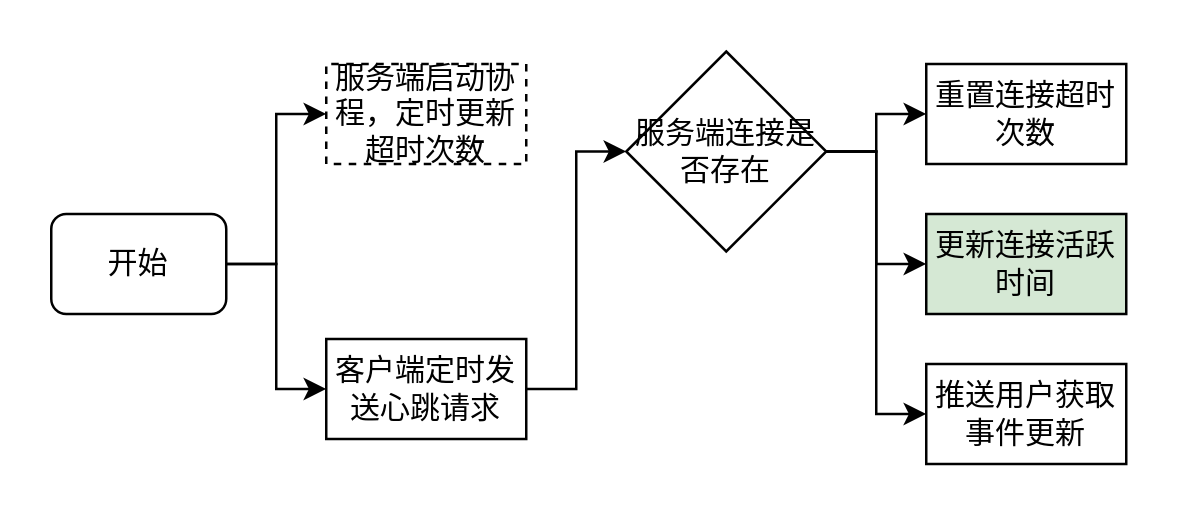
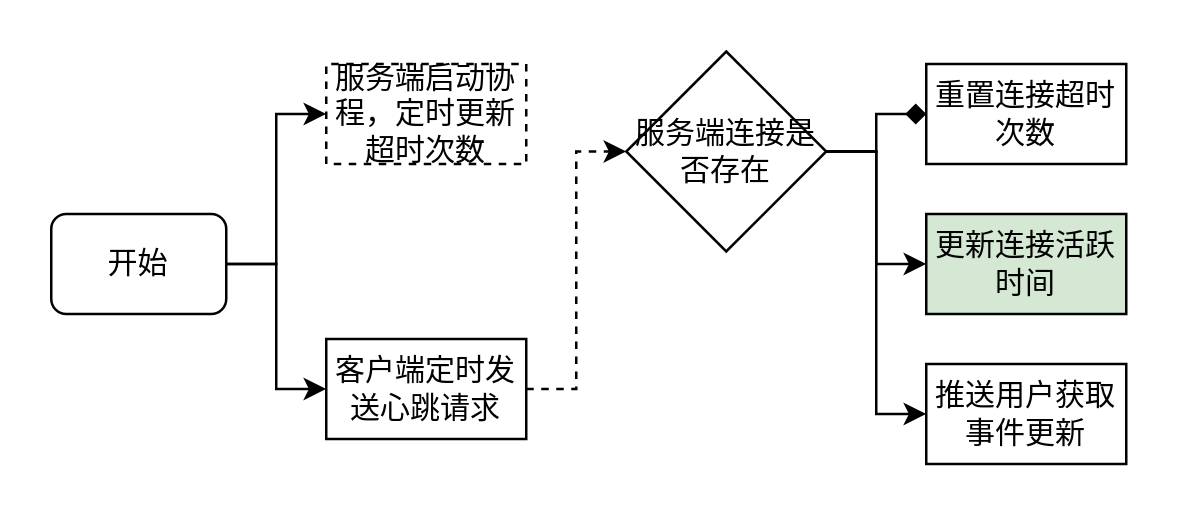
edge "服务端连接是否存在" -> "重置连接超时次数": arrowhead classic -> diamond
edge "客户端定时发送心跳请求" -> "服务端连接是否存在": style solid -> dashed
